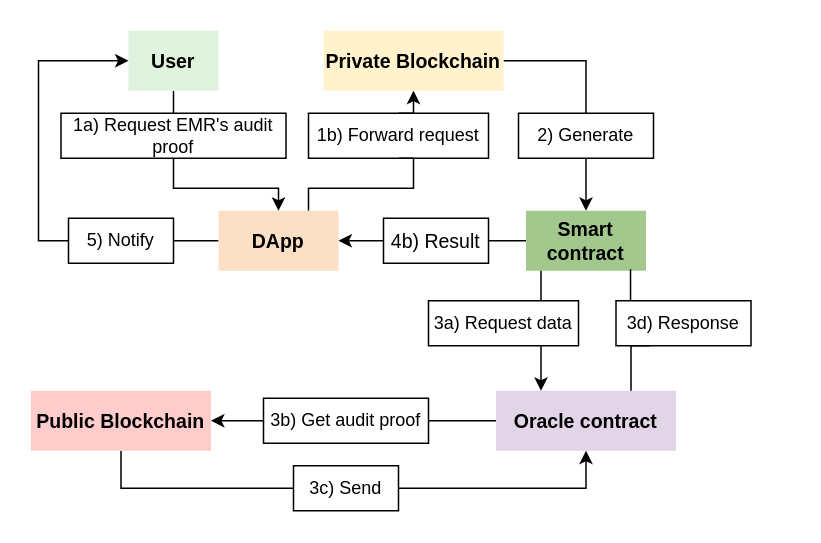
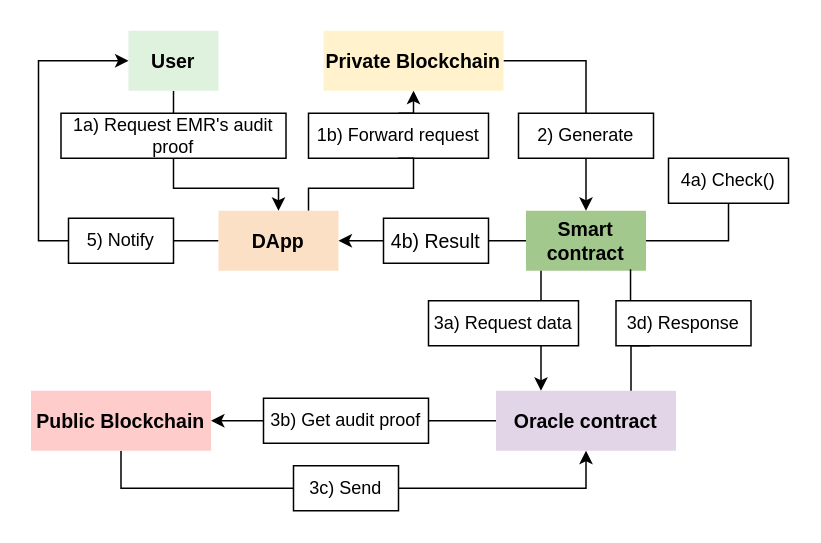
node "4a) Check()": added
edge "4a) Check()" -- "Smart contract": added
